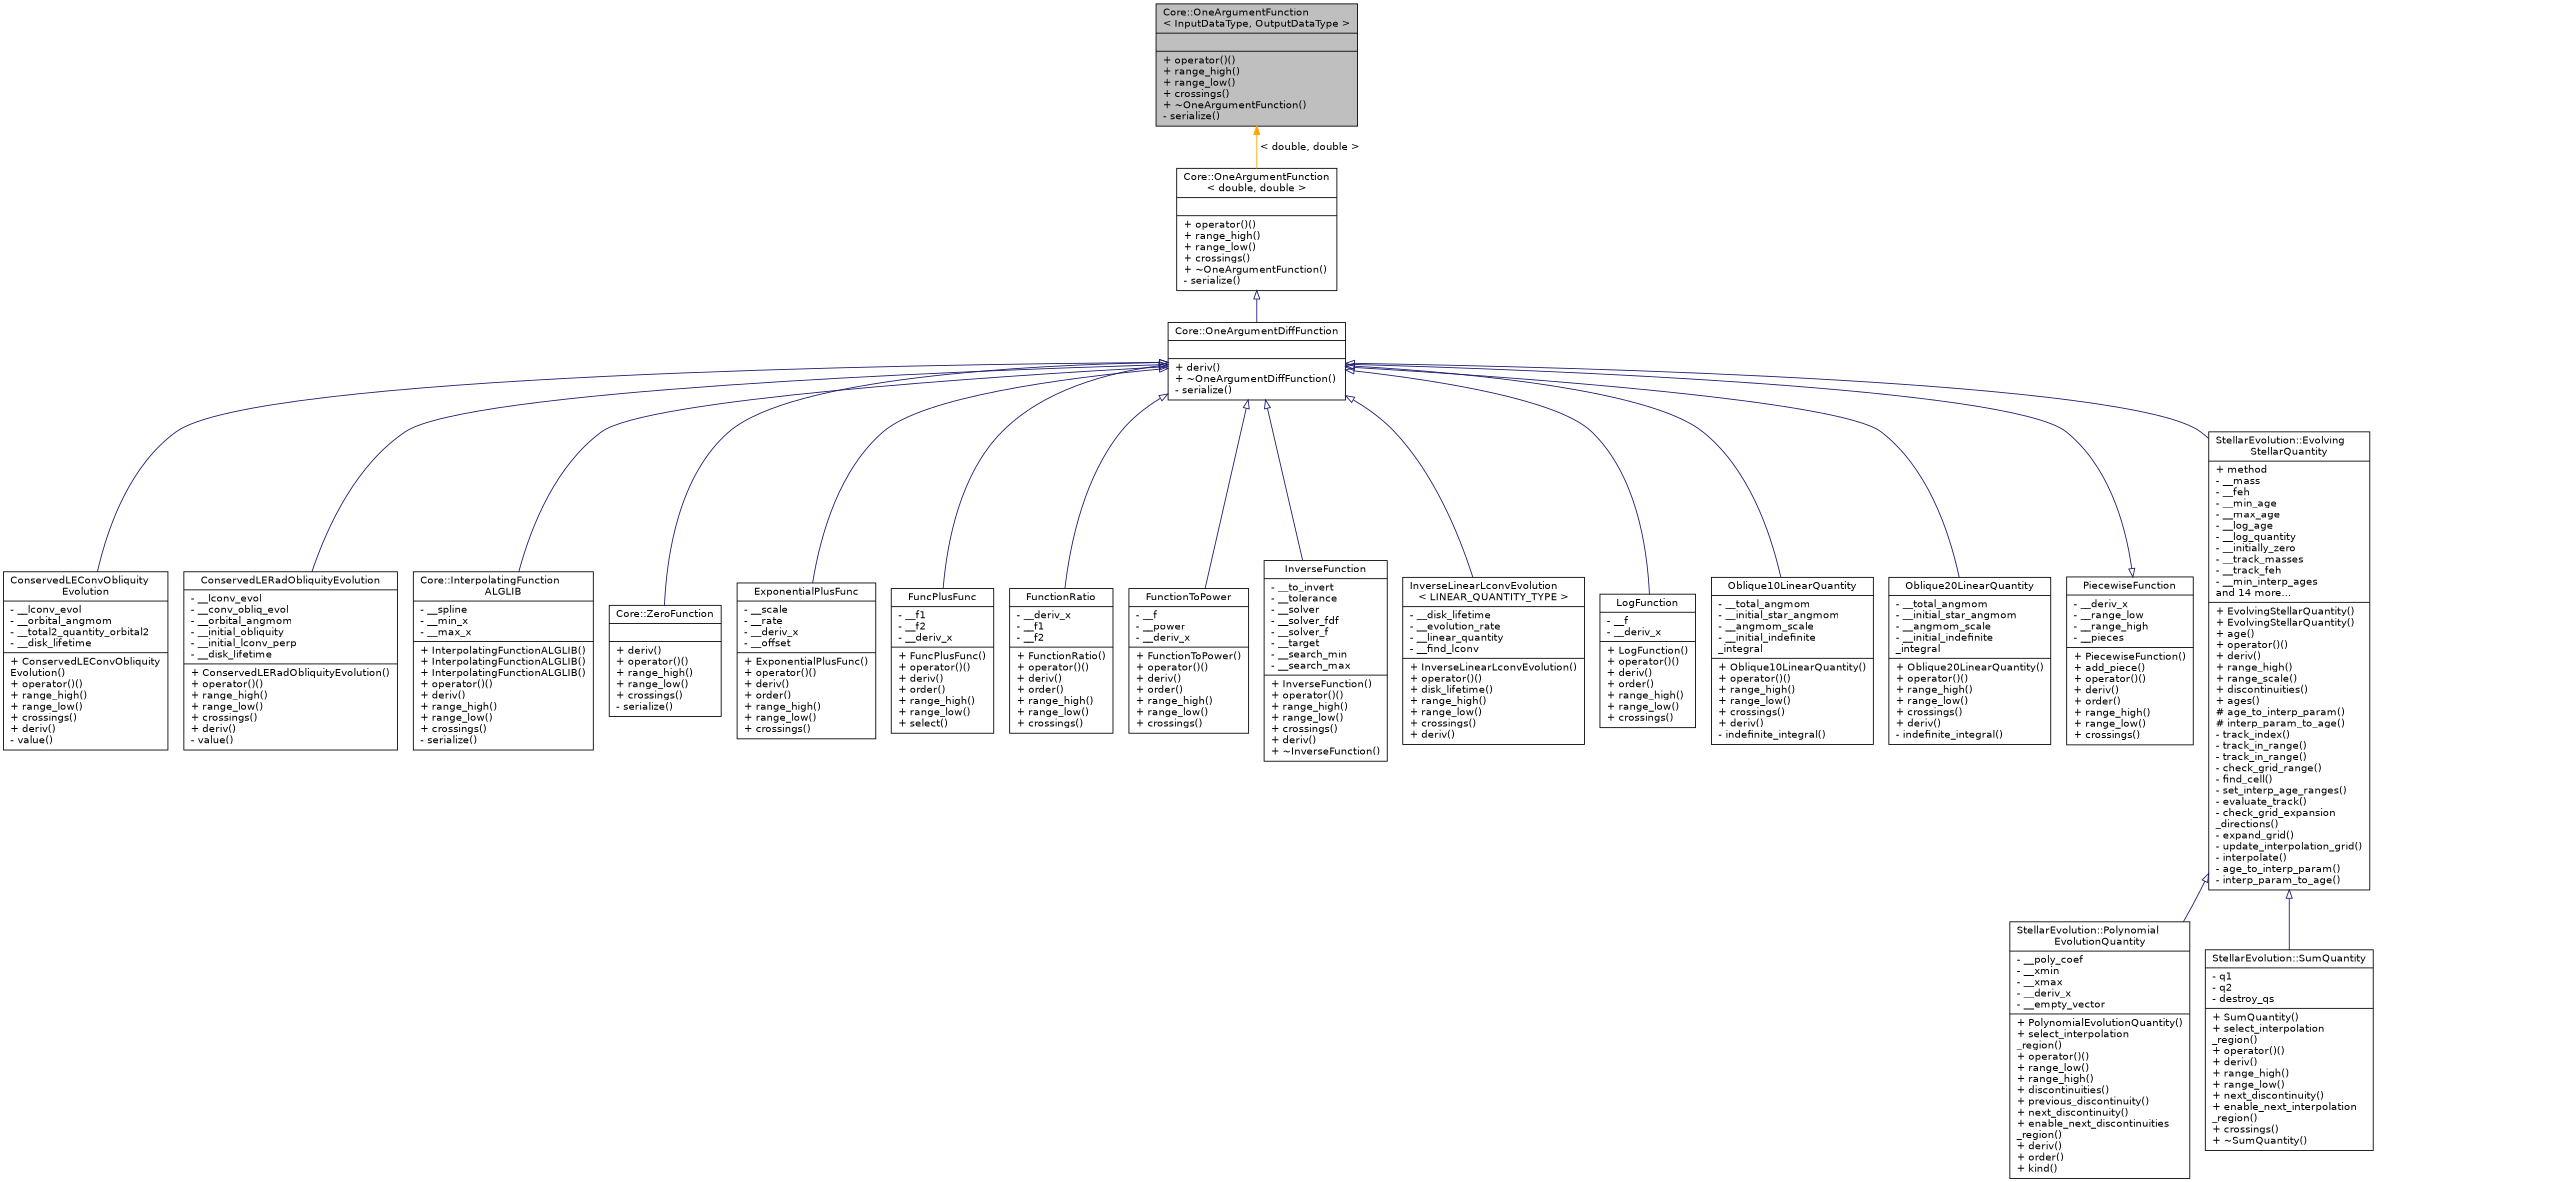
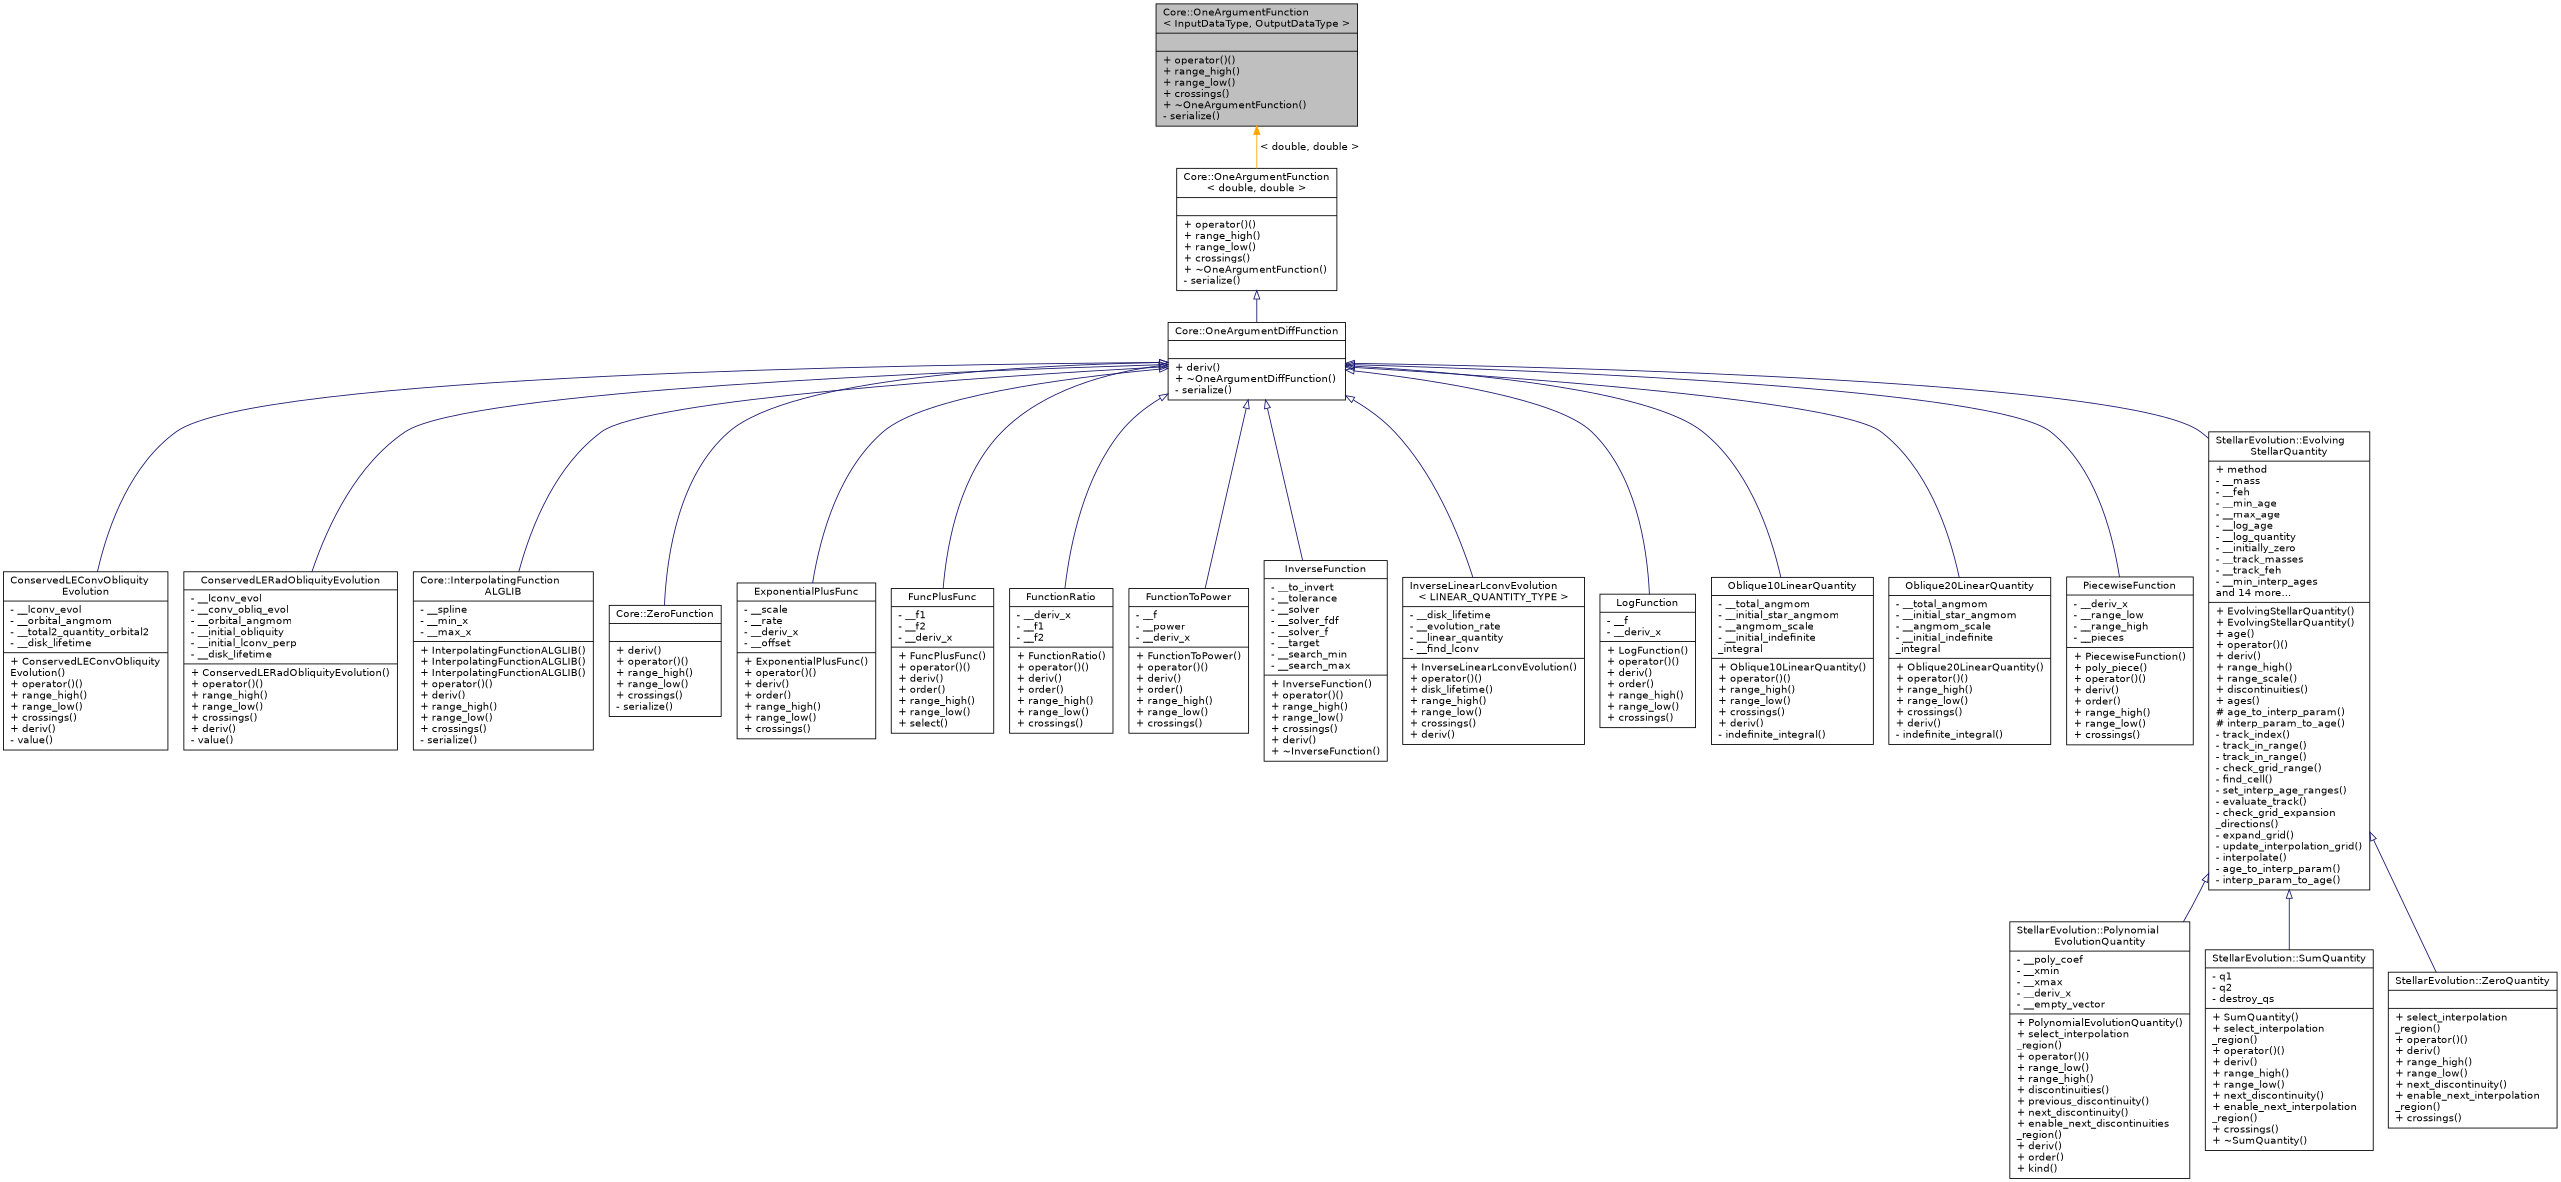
edge "Core::OneArgumentDiffFunction" -> "PiecewiseFunction": reversed
node "PiecewiseFunction": text "+ add_piece()" -> "+ poly_piece()"
node "StellarEvolution::ZeroQuantity": added
